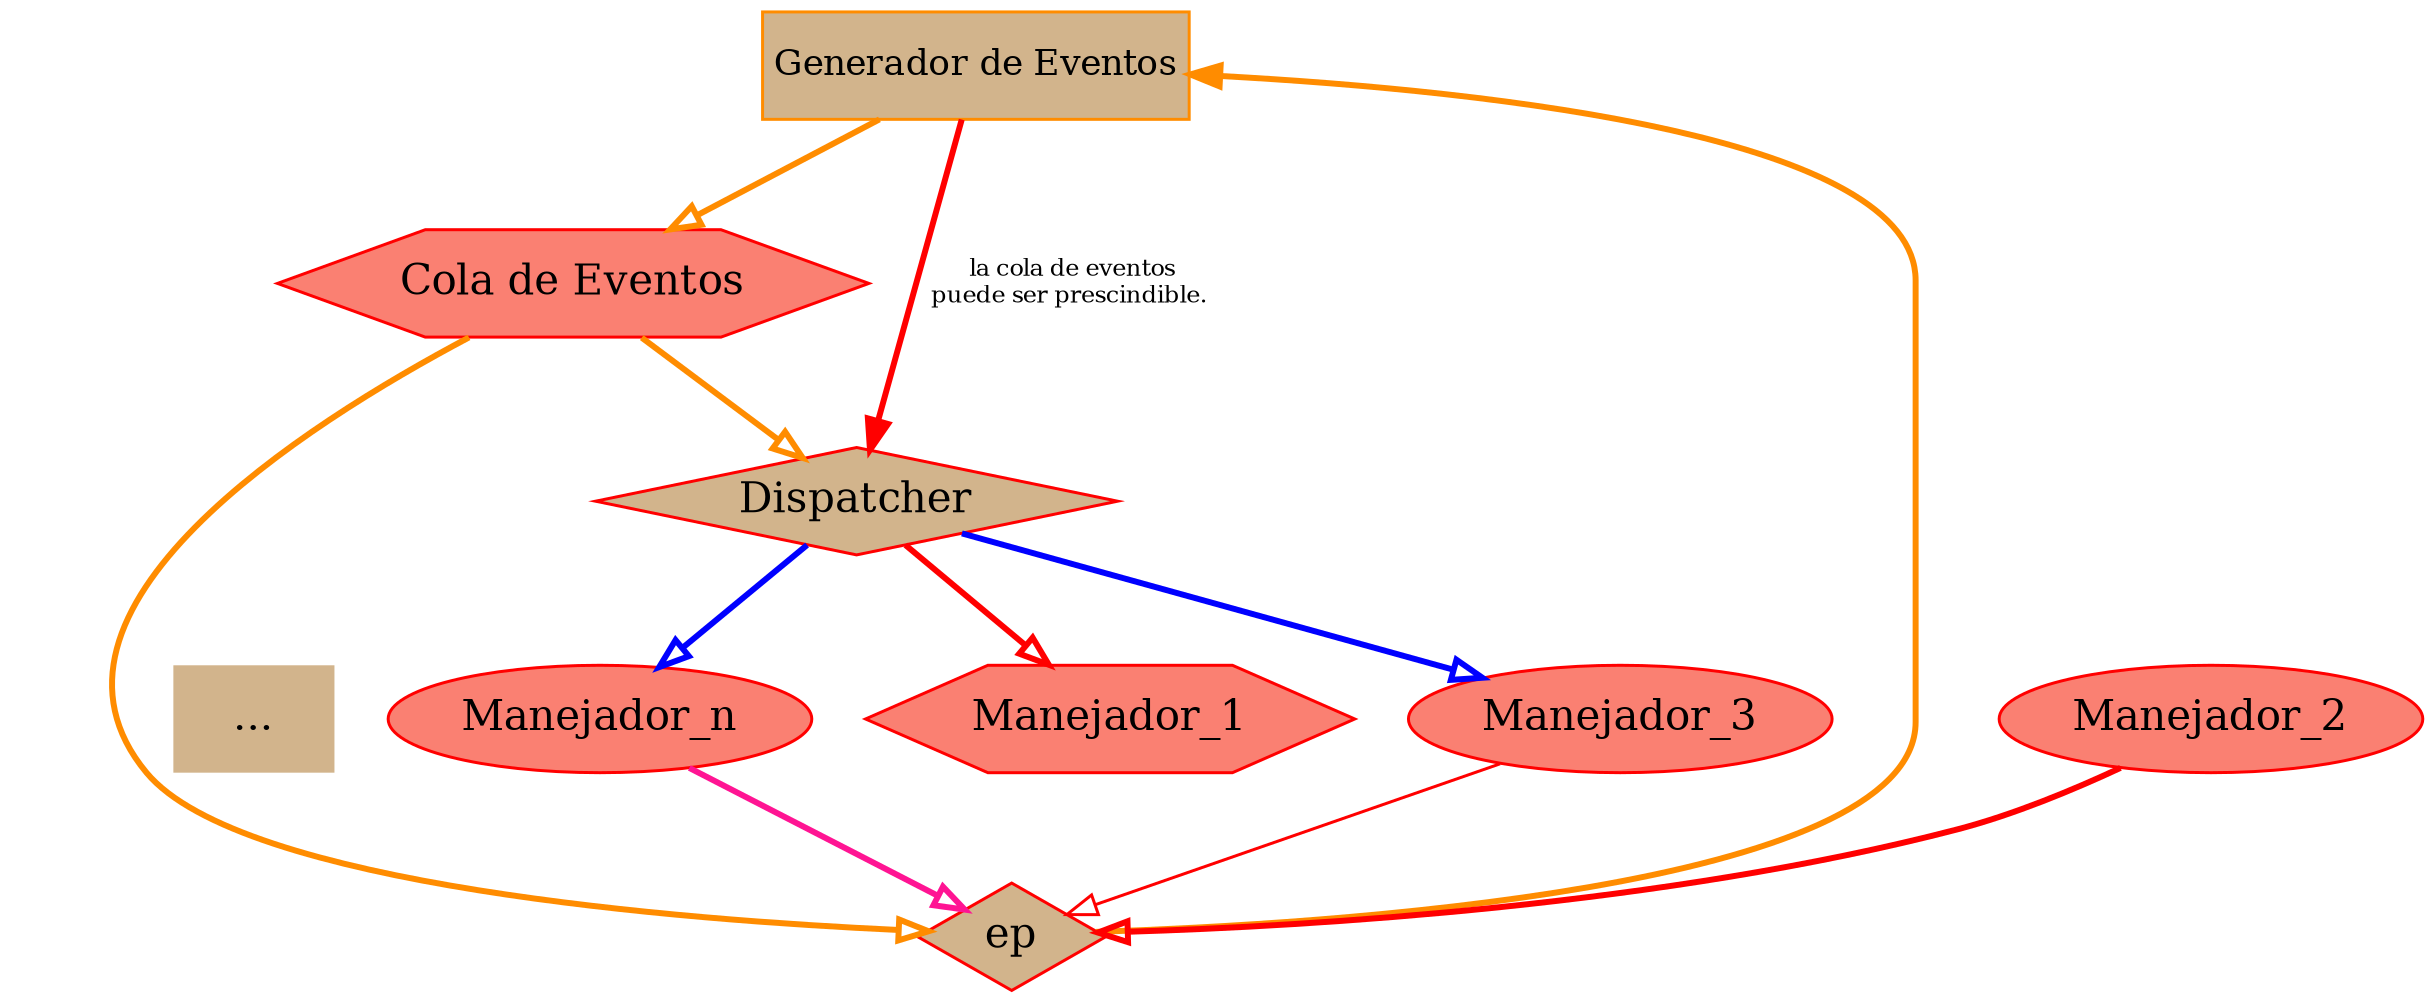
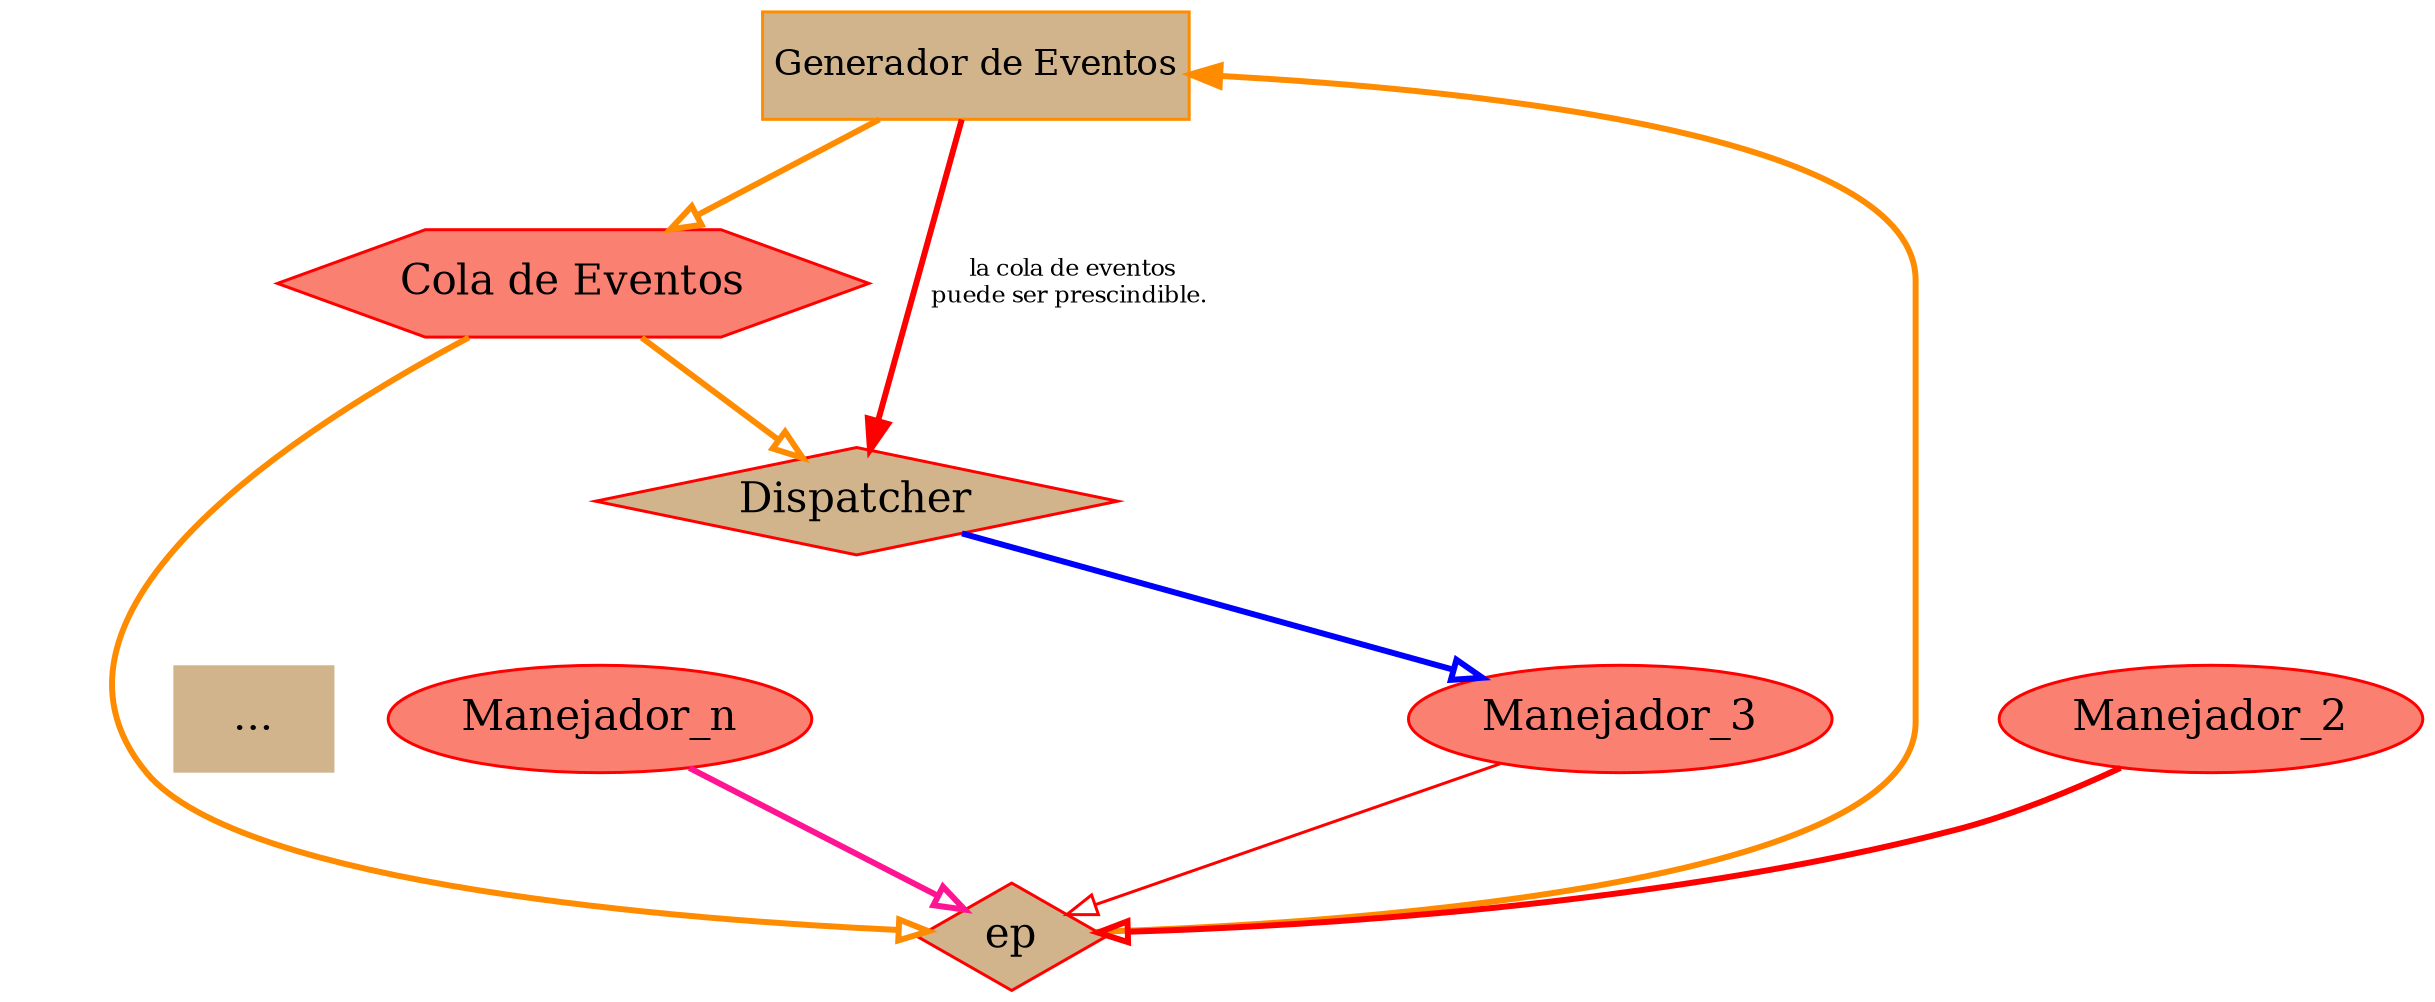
edge "Dispatcher" -> "Manejador_n": removed
node "Manejador_1": removed
